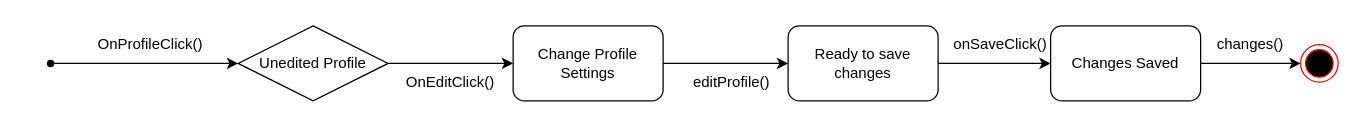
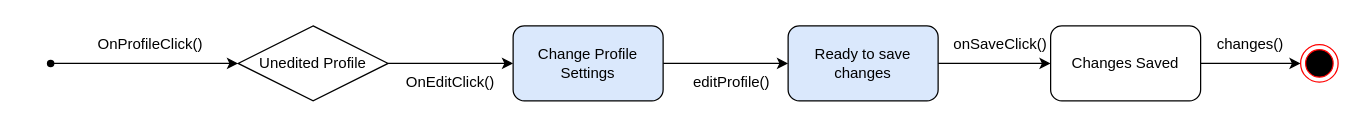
node "Change Profile Settings": fillcolor #ffffff -> #dae8fc
node "Ready to save changes": fillcolor #ffffff -> #dae8fc
